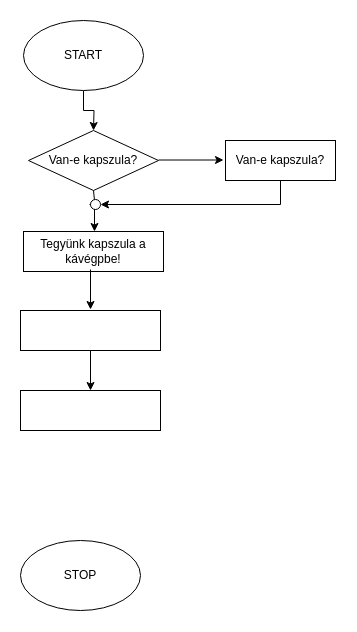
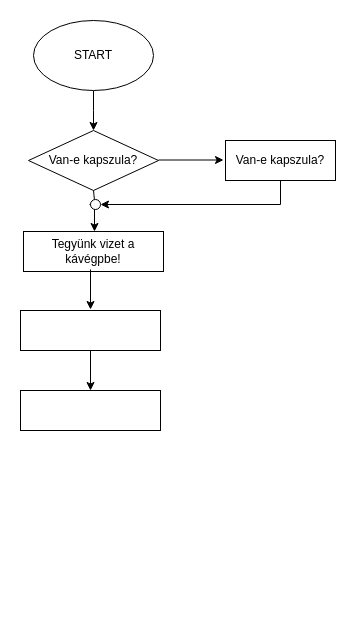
node "START": moved (84, 56) -> (94, 56)
node "Tegyünk kapszula a kávégpbe!": label "Tegyünk kapszula a kávégpbe!" -> "Tegyünk vizet a kávégpbe!"
node "STOP": removed
